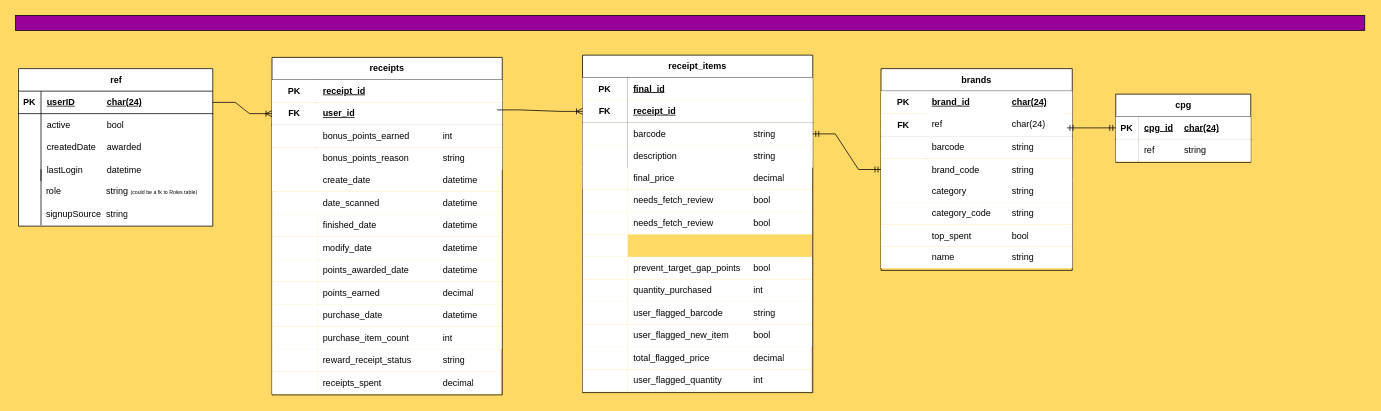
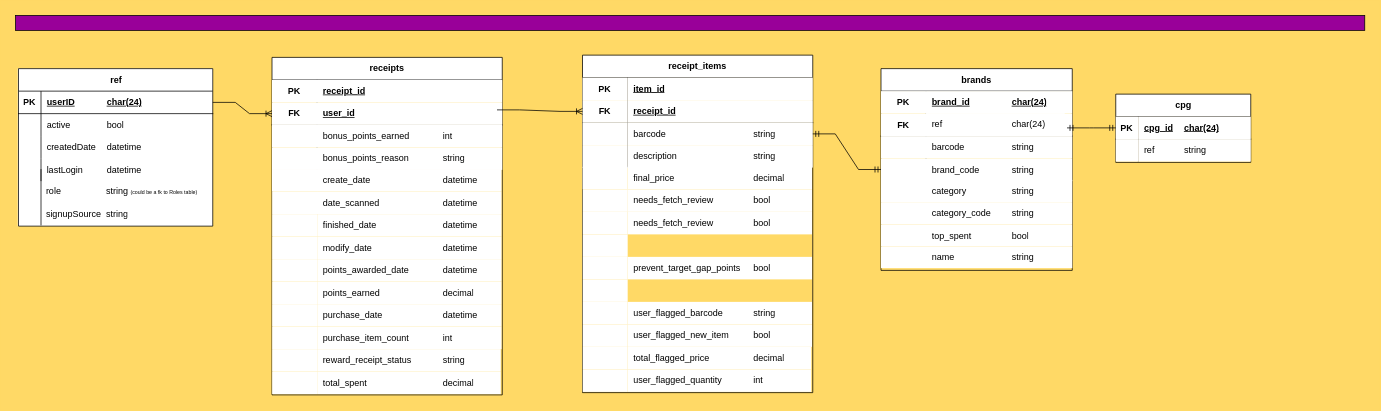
node "final_id": label "final_id" -> "item_id"
node "createdDate awarded": label "createdDate awarded" -> "createdDate datetime"
node "quantity_purchased int": removed
node "receipts_spent decimal": label "receipts_spent decimal" -> "total_spent decimal"
